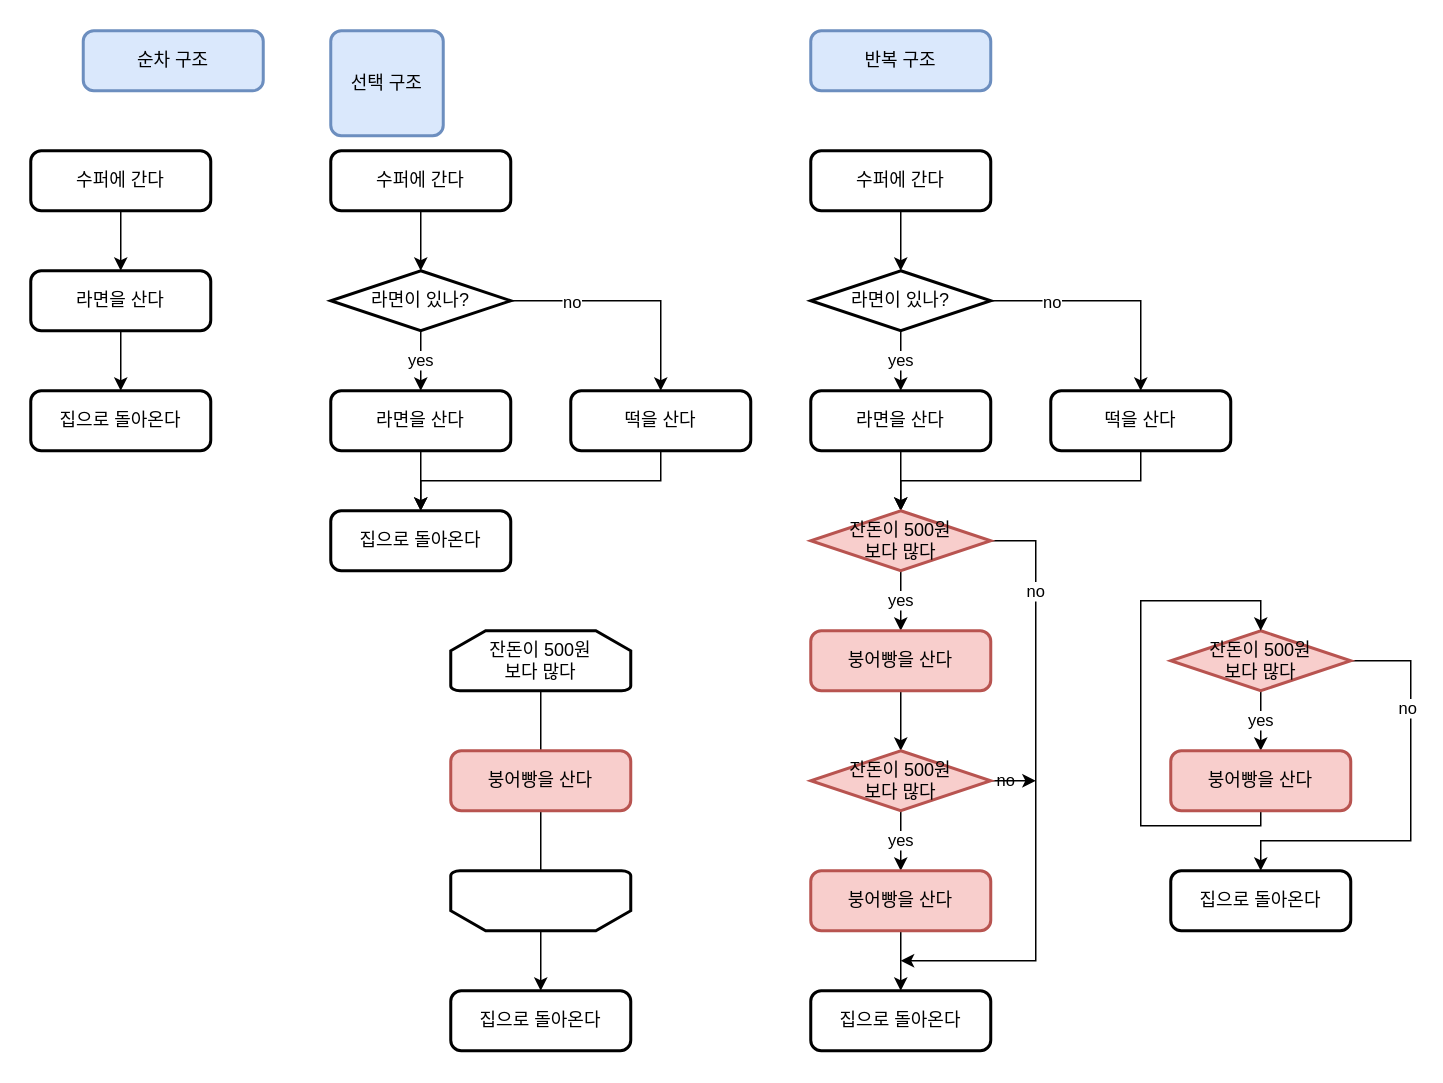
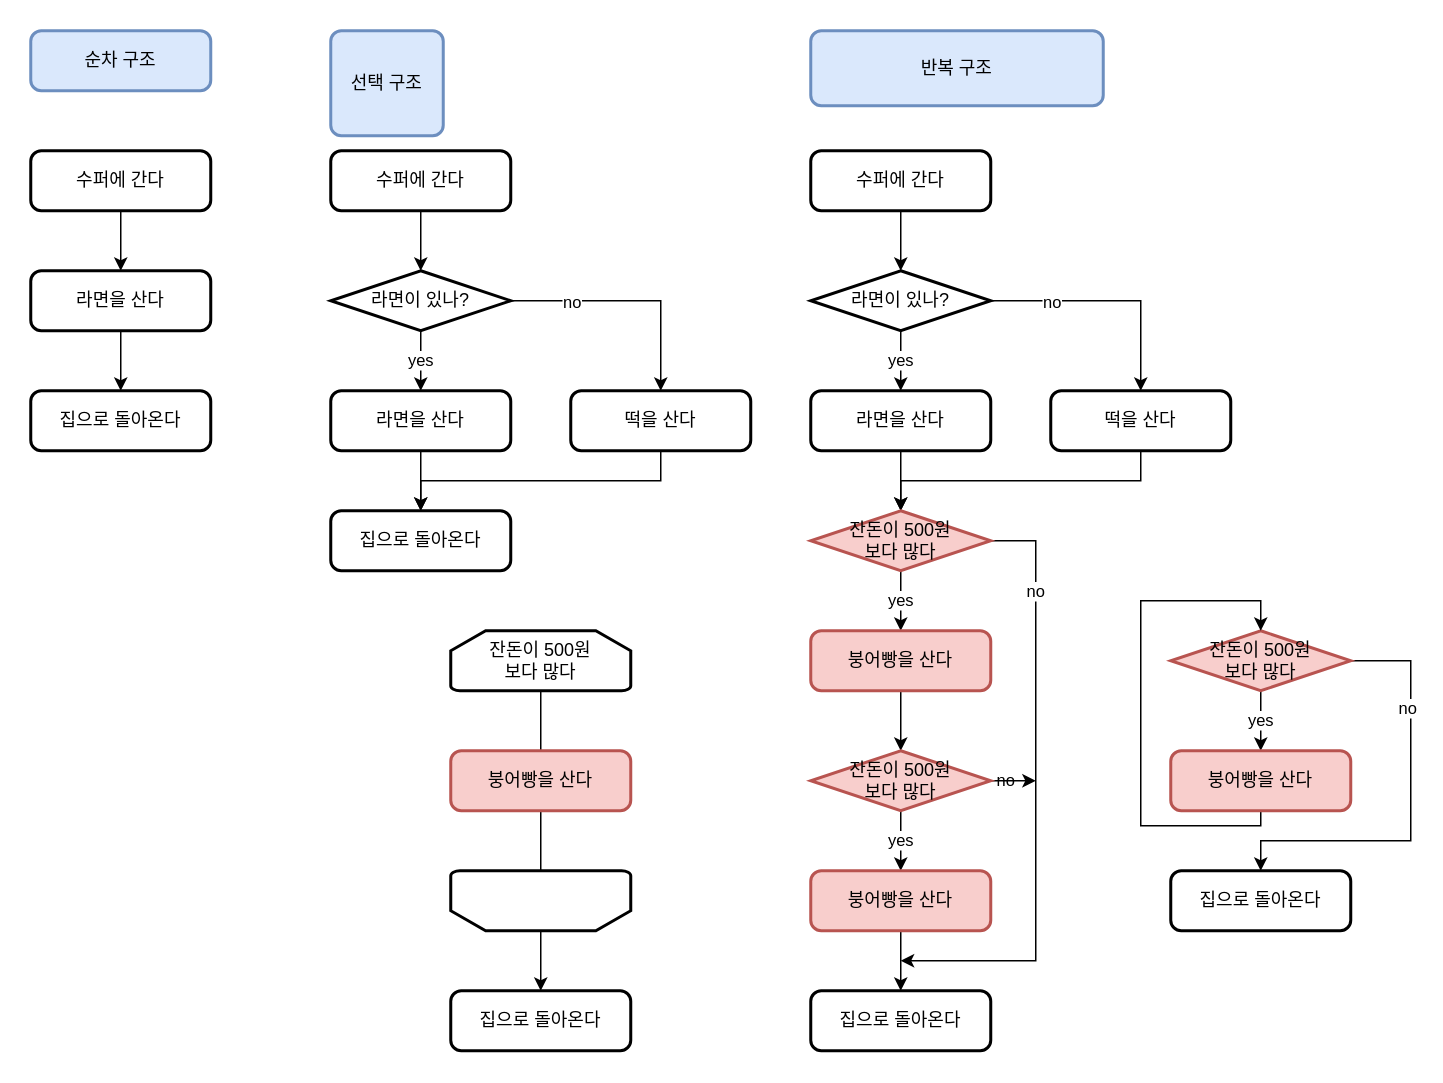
node "순차 구조": moved (173, 61) -> (121, 61)
node "반복 구조": size 180x60 -> 293x75
